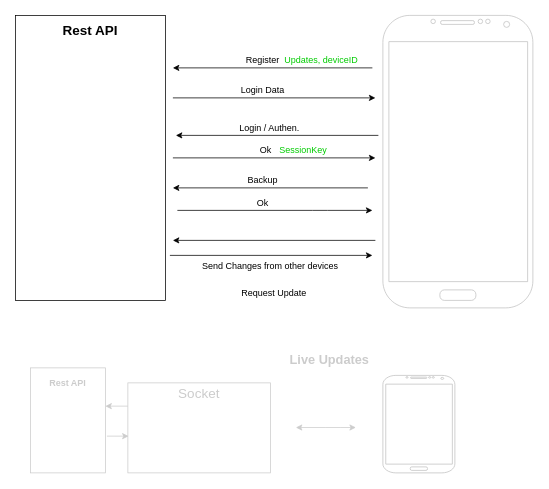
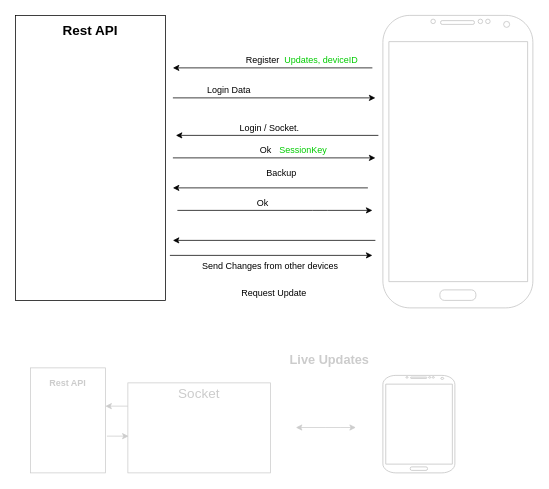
node "Login Data": moved (263, 90) -> (229, 90)
node "Login / Authen.": label "Login / Authen." -> "Login / Socket."
node "Backup": moved (263, 180) -> (282, 173)
